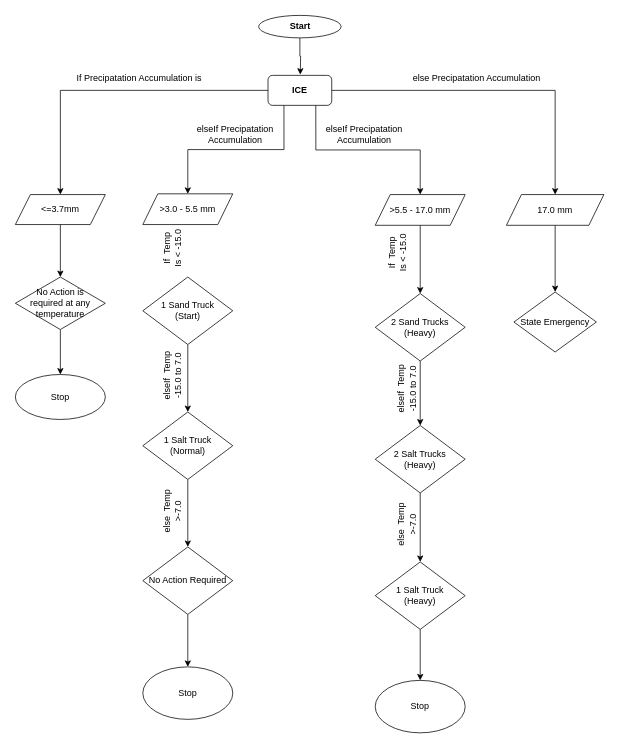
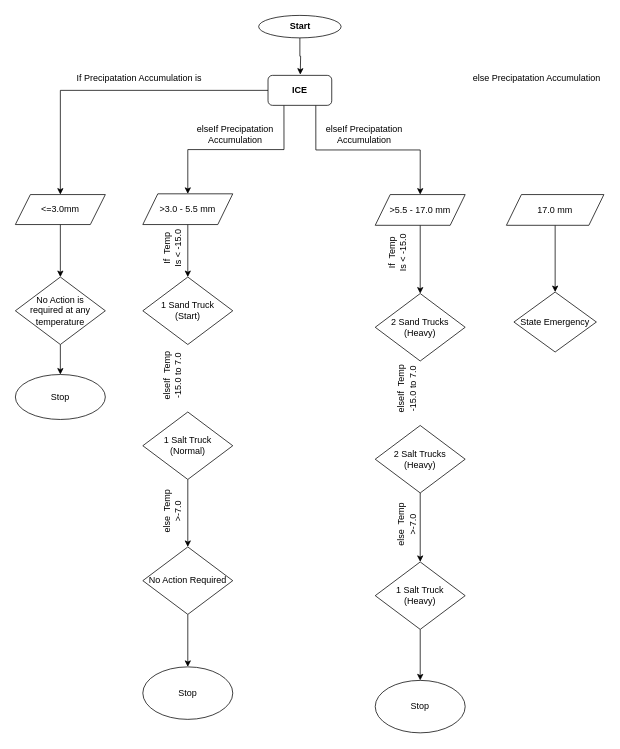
node "else Precipatation Accumulation": moved (477, 78) -> (537, 78)
edge "ICE" -> "17.0 mm": removed
node "<=3.7mm": label "<=3.7mm" -> "<=3.0mm"
edge ">3.0 - 5.5 mm" -> "1 Sand Truck (Start)": added
node "No Action is required at any temperature": size 90x53 -> 90x68
edge "1 Sand Truck (Start)" -> "1 Salt Truck (Normal)": removed
edge "2 Sand Trucks (Heavy)" -> "2 Salt Trucks (Heavy)": removed
